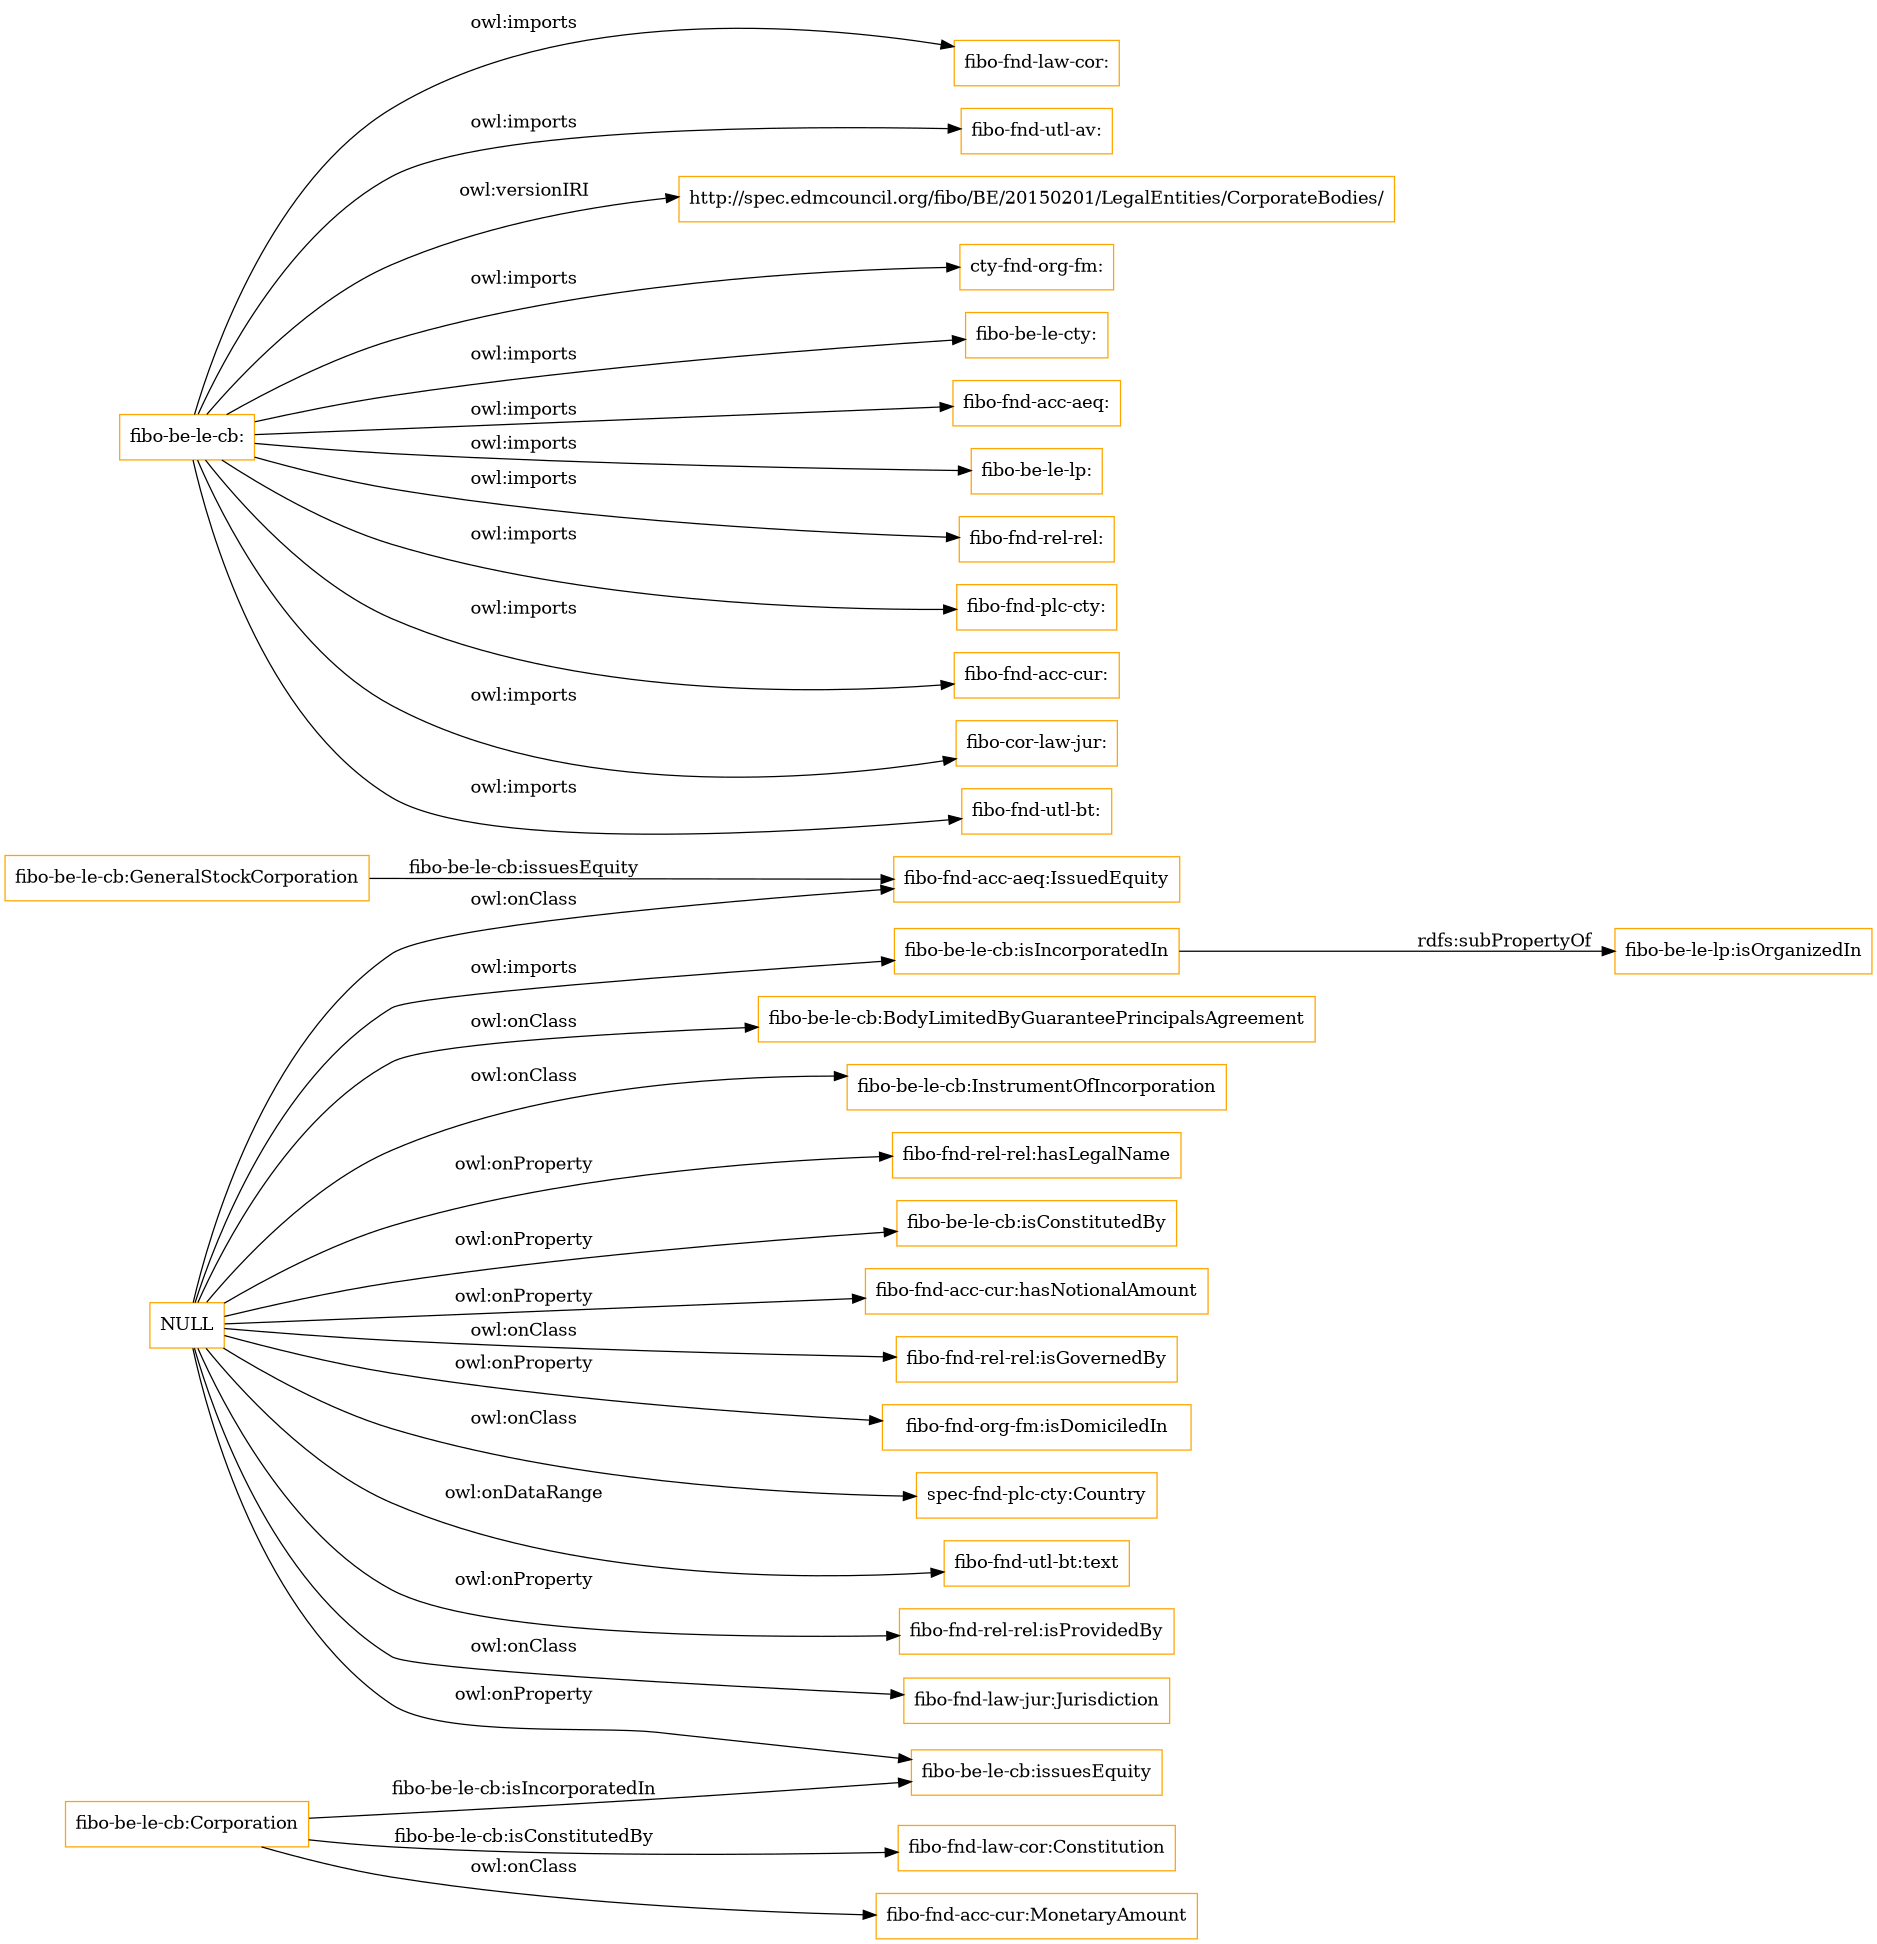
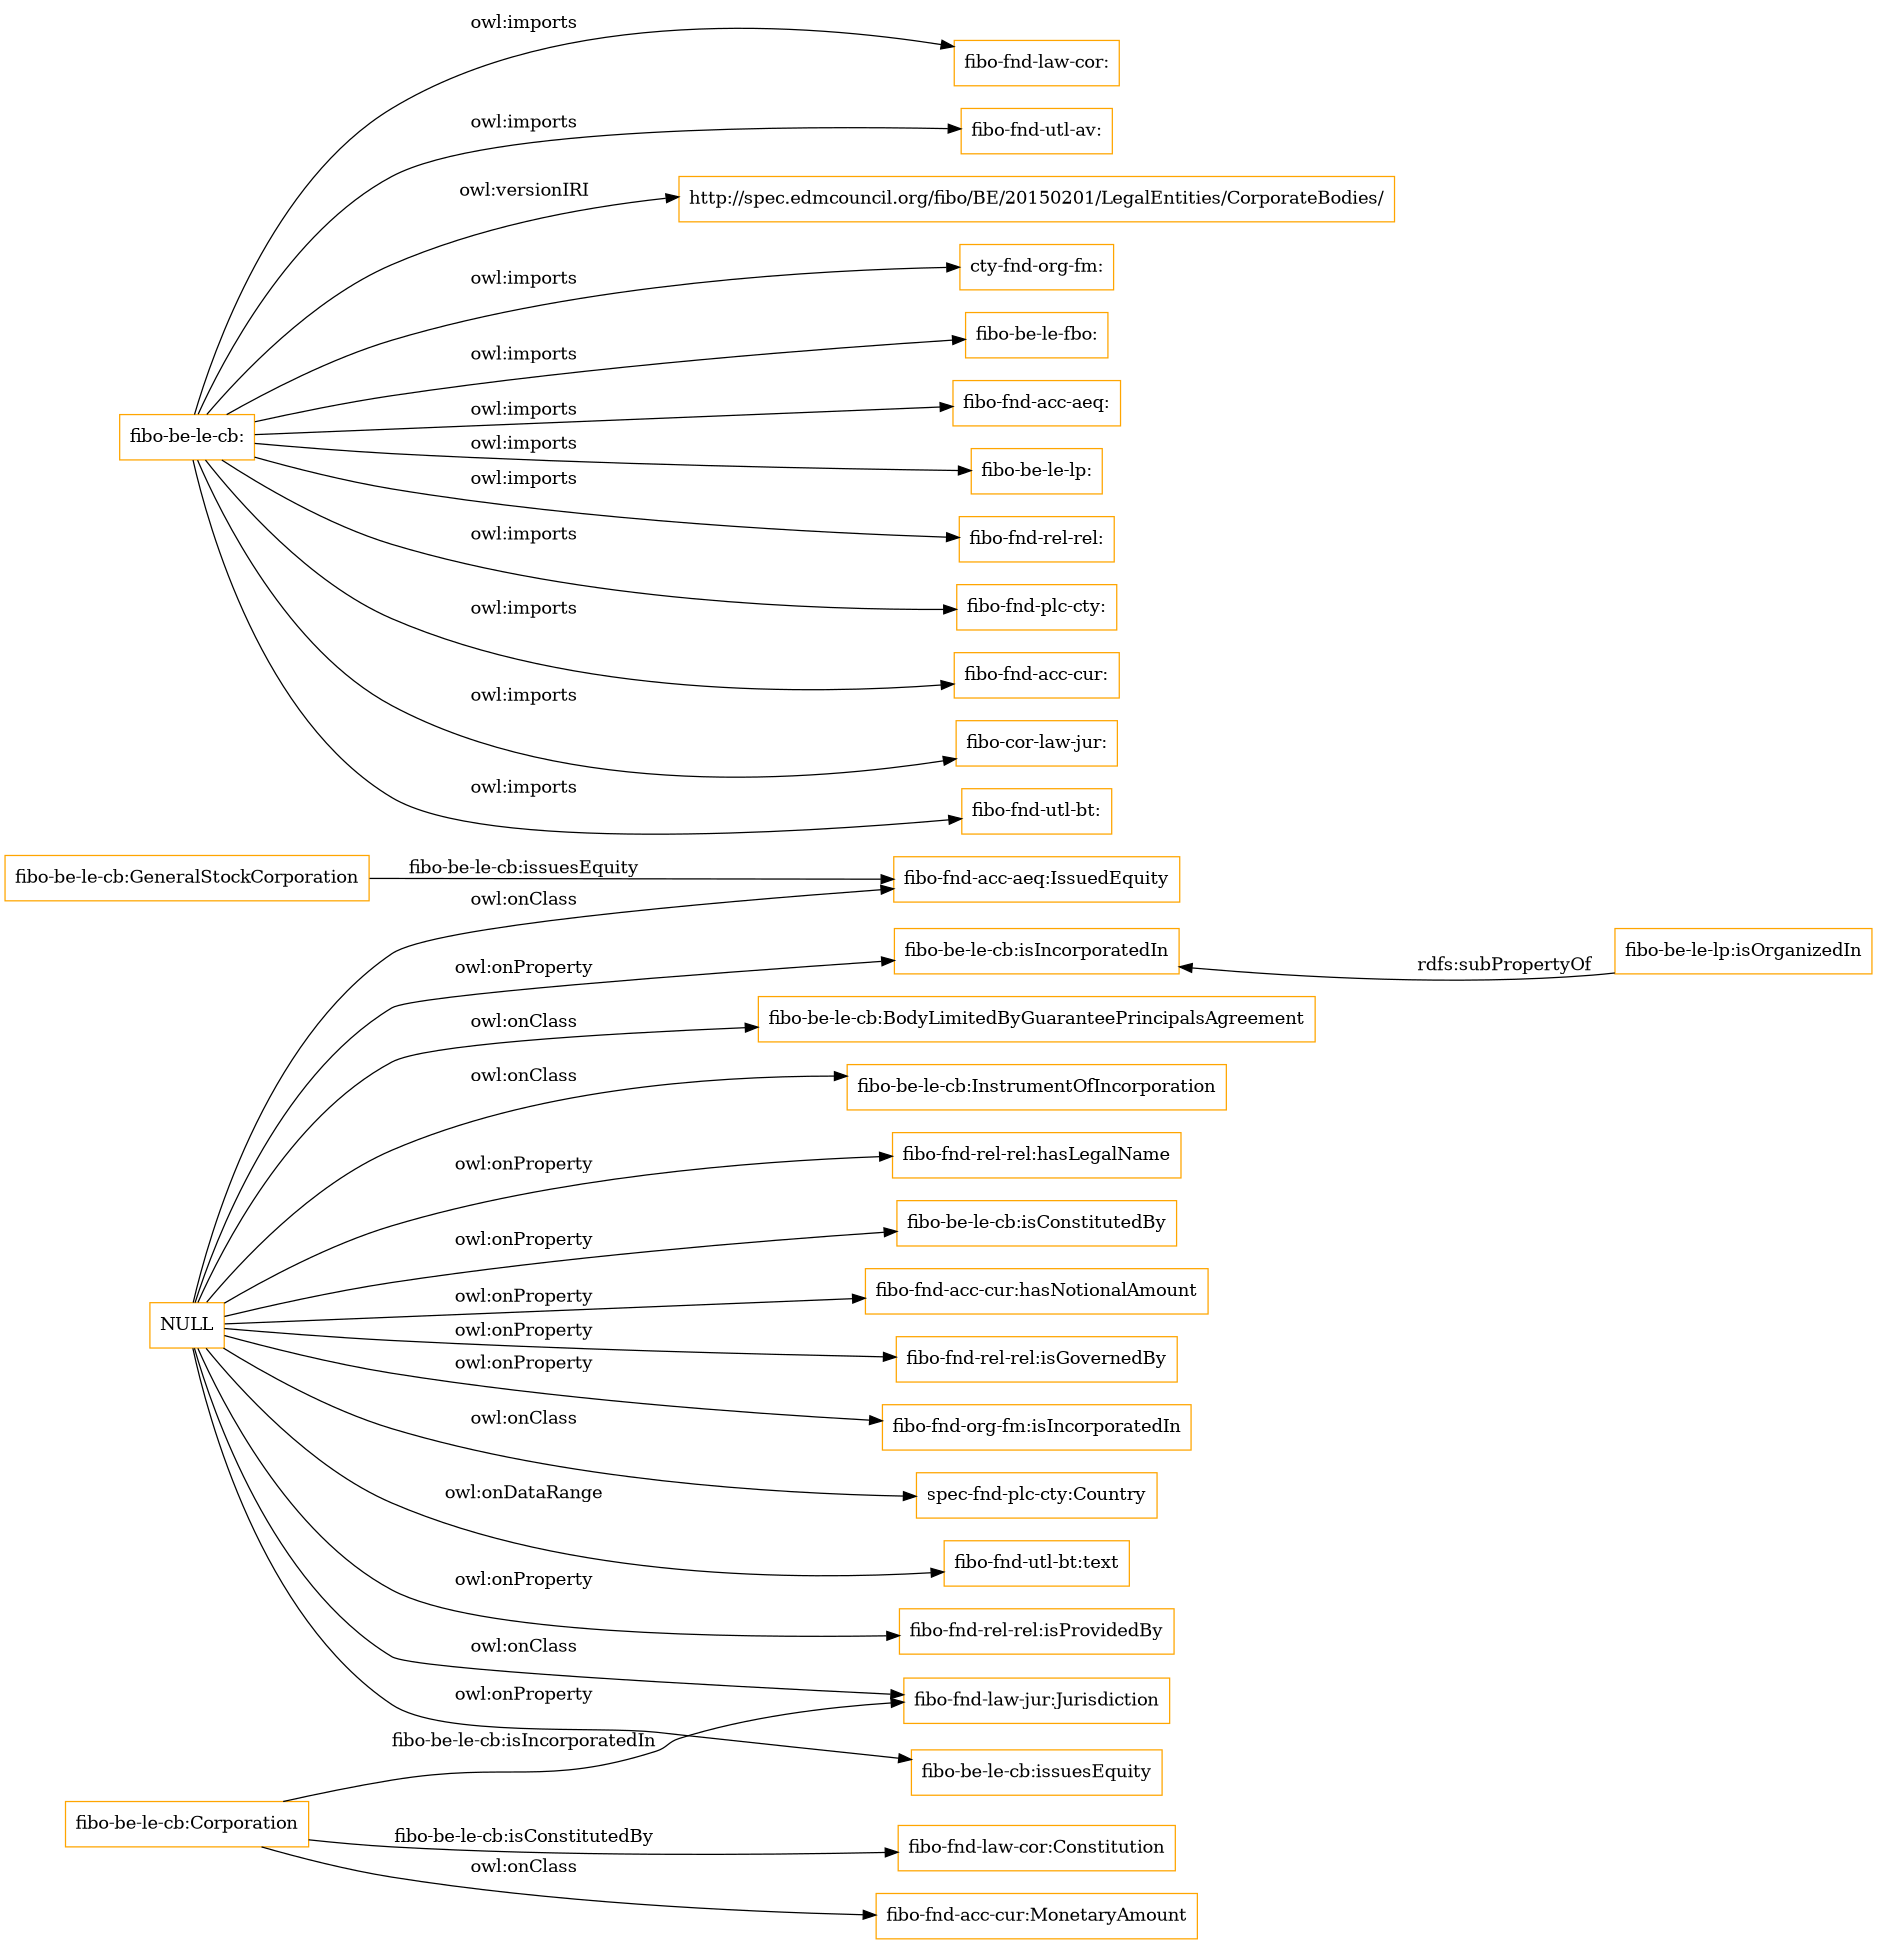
node "fibo-be-le-cty:": label "fibo-be-le-cty:" -> "fibo-be-le-fbo:"
edge "fibo-be-le-cb:isIncorporatedIn" -> "fibo-be-le-lp:isOrganizedIn": reversed
edge "NULL" -> "fibo-be-le-cb:isIncorporatedIn": label "owl:imports" -> "owl:onProperty"
edge "NULL" -> "fibo-fnd-rel-rel:isGovernedBy": label "owl:onClass" -> "owl:onProperty"
node "fibo-fnd-org-fm:isDomiciledIn": label "fibo-fnd-org-fm:isDomiciledIn" -> "fibo-fnd-org-fm:isIncorporatedIn"
edge "fibo-be-le-cb:Corporation" -> "fibo-be-le-cb:issuesEquity": now "fibo-be-le-cb:Corporation" -> "fibo-fnd-law-jur:Jurisdiction"
